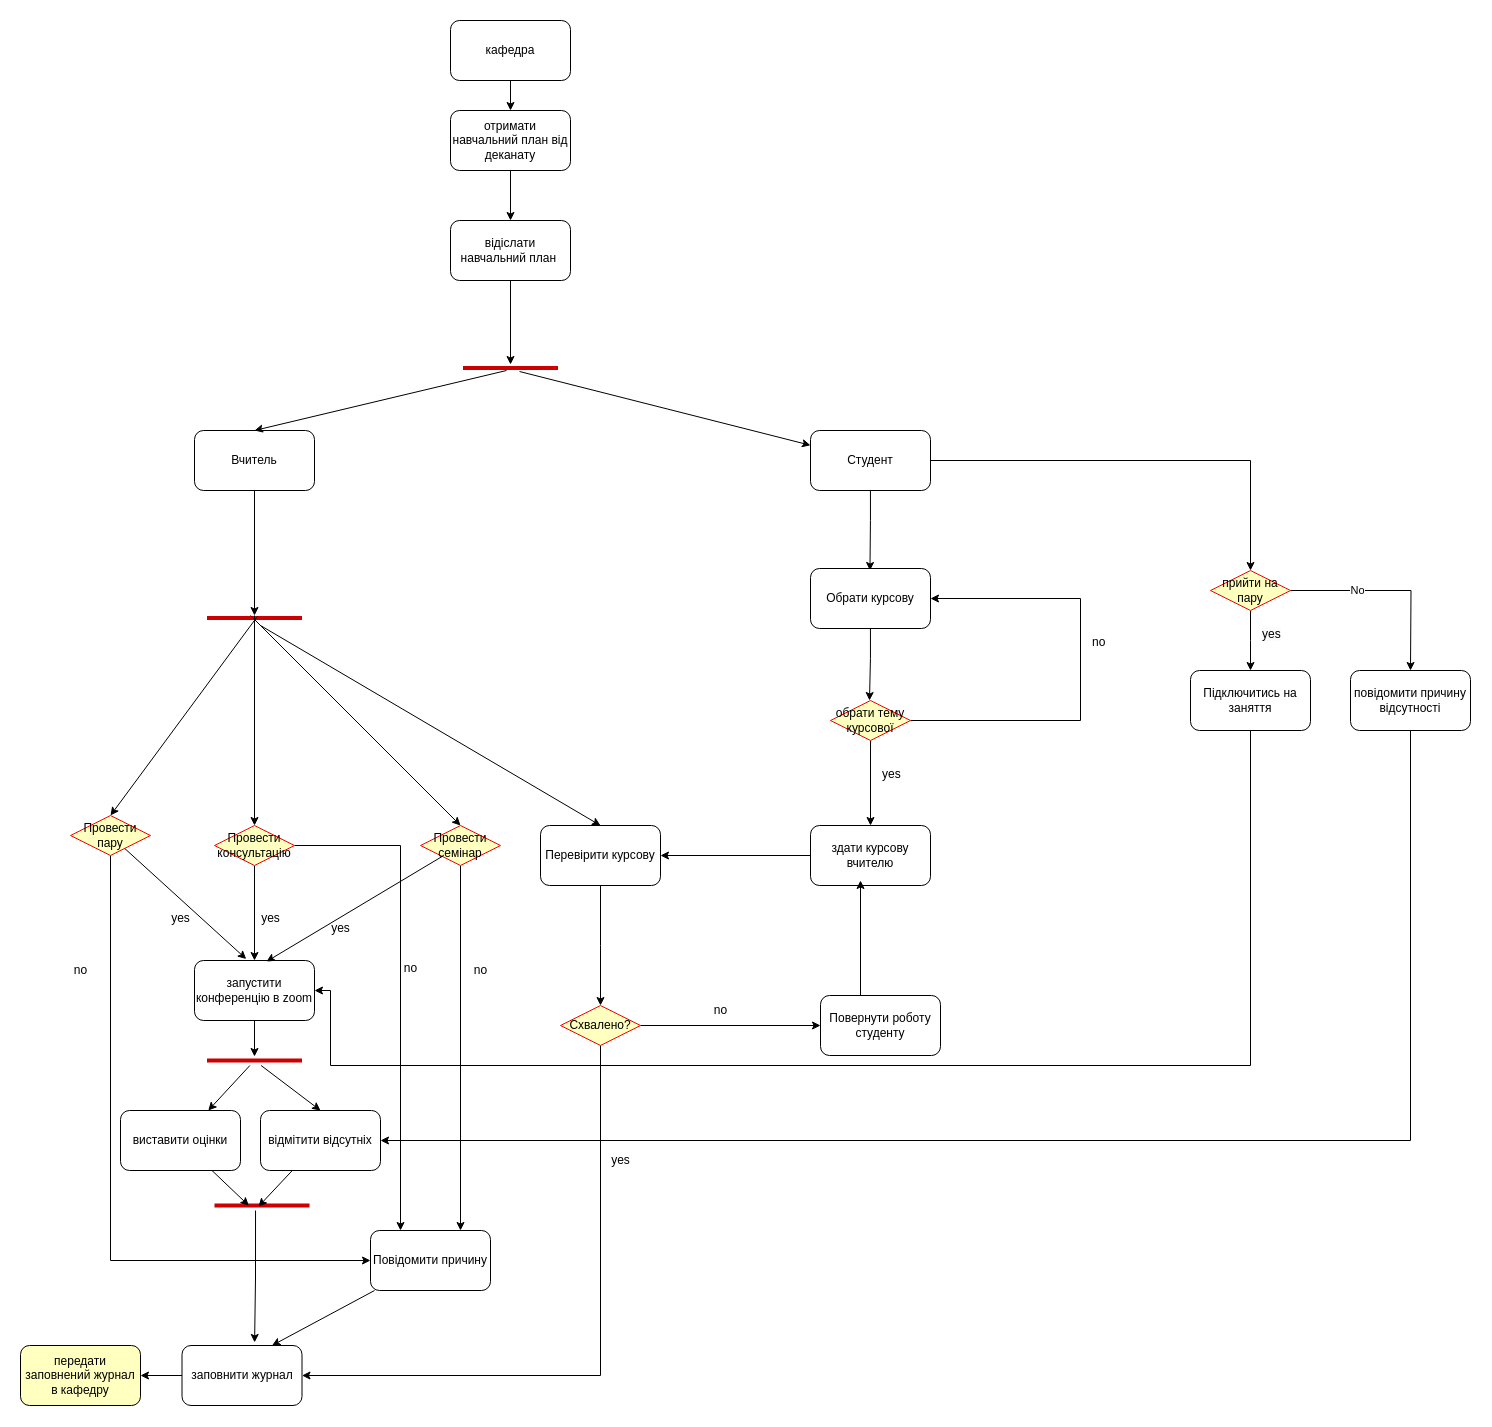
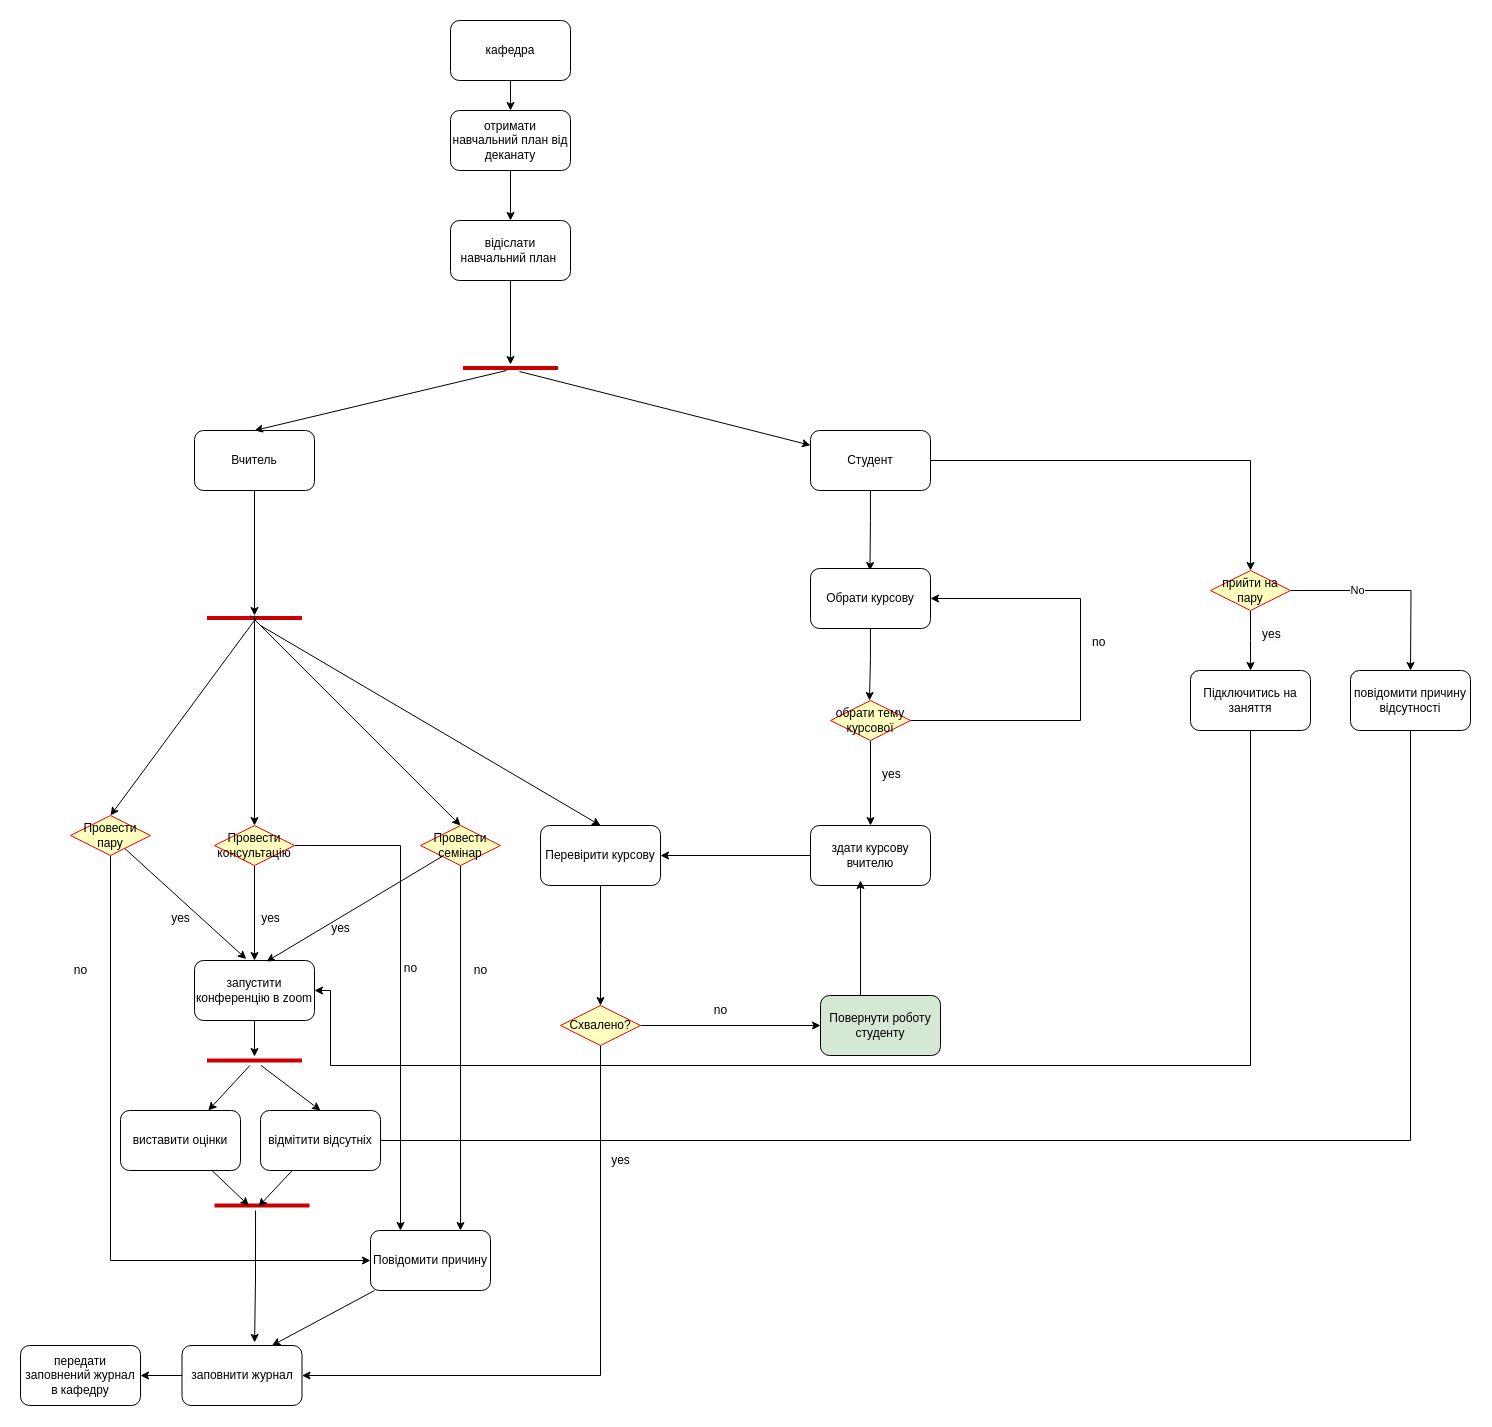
node "Повернути роботу студенту": fillcolor #ffffff -> #d5e8d4
edge "повідомити причину відсутності" -> "відмітити відсутніх": arrowhead classic -> none
node "передати заповнений журнал в кафедру": fillcolor #ffffc0 -> #ffffff
